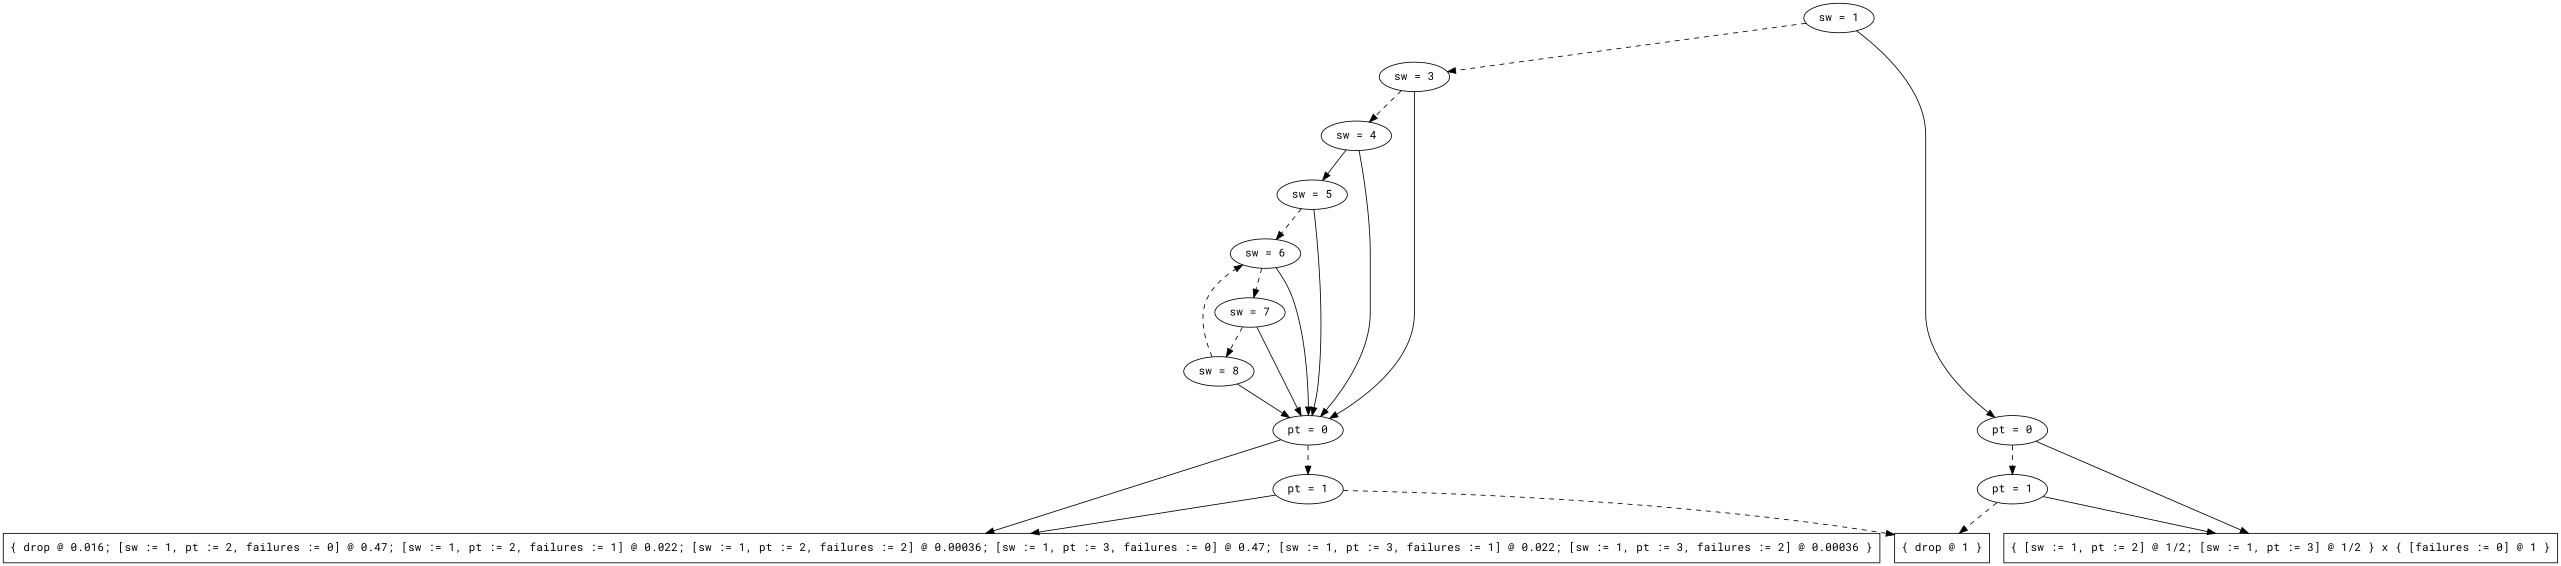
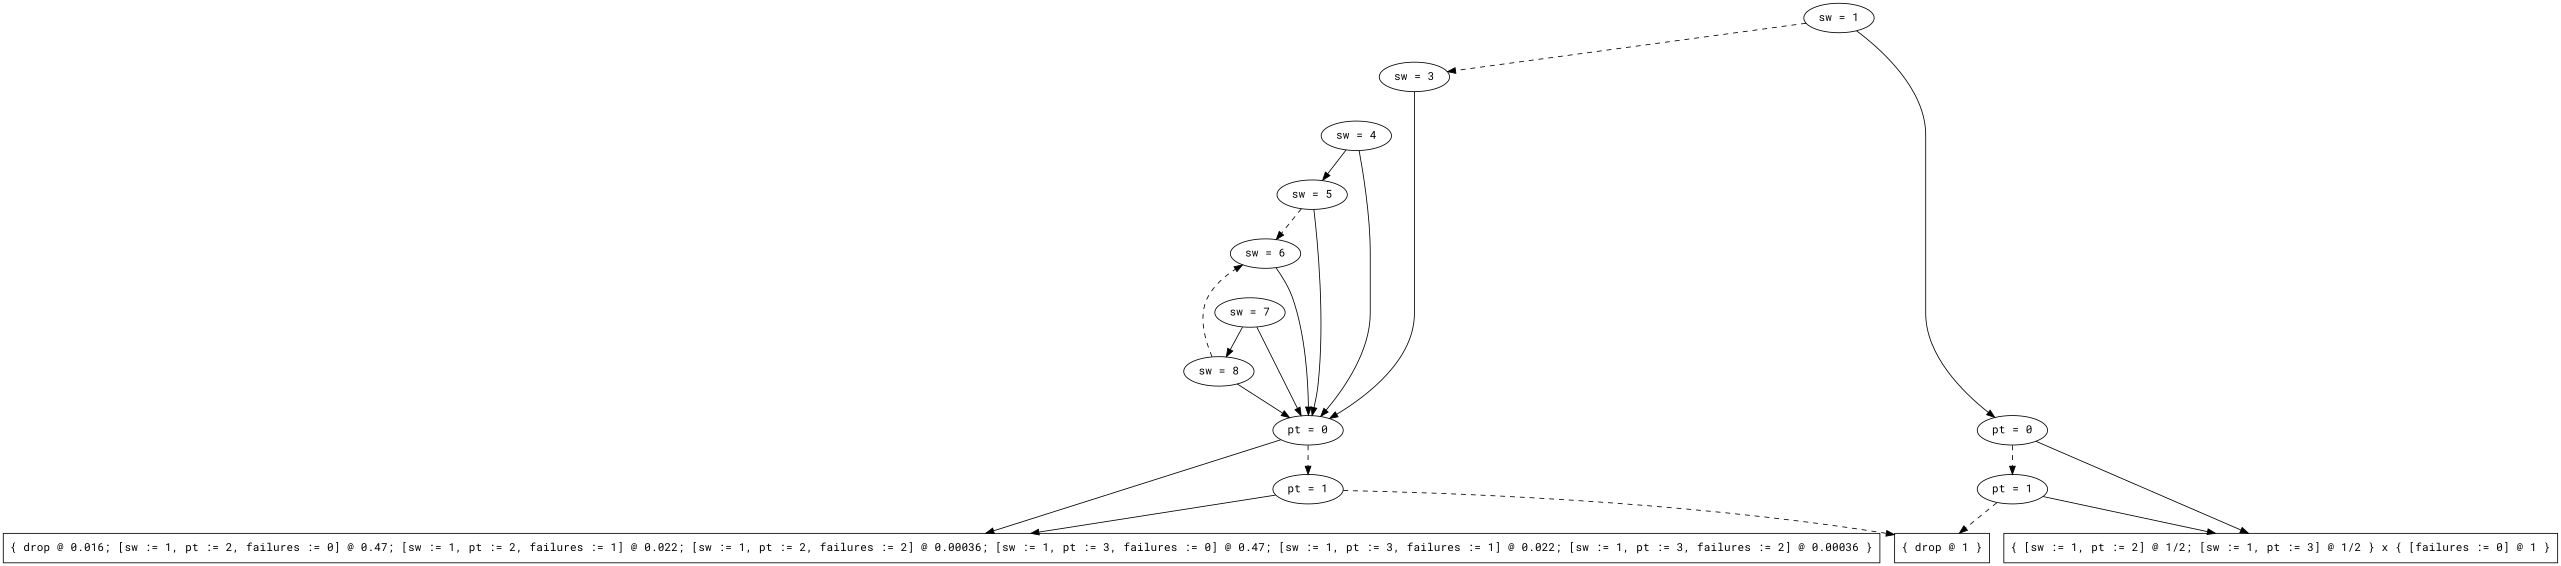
edge "sw = 3" -> "sw = 4": removed
edge "sw = 6" -> "sw = 7": removed
edge "sw = 7" -> "sw = 8": style dashed -> solid
